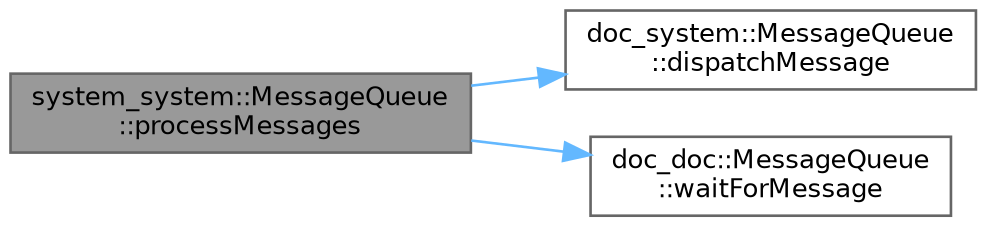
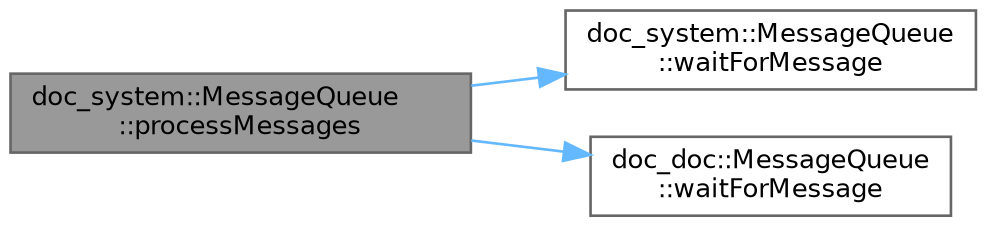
node "doc_system::MessageQueue ::dispatchMessage": label "doc_system::MessageQueue ::dispatchMessage" -> "doc_system::MessageQueue ::waitForMessage"
node "system_system::MessageQueue ::processMessages": label "system_system::MessageQueue ::processMessages" -> "doc_system::MessageQueue ::processMessages"
